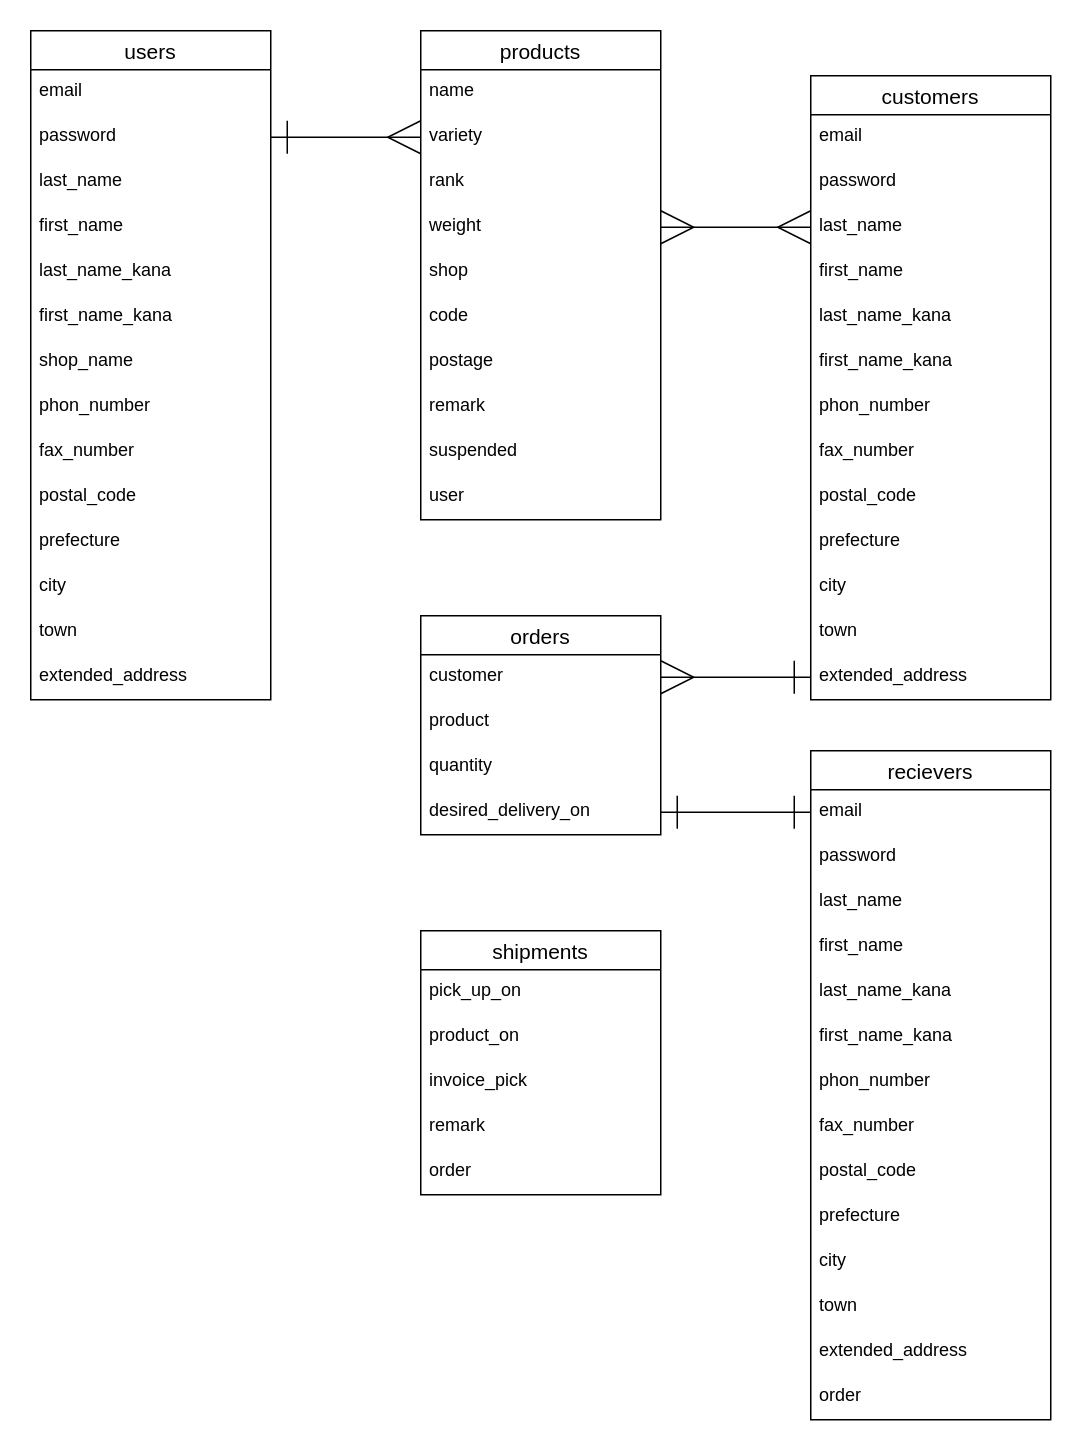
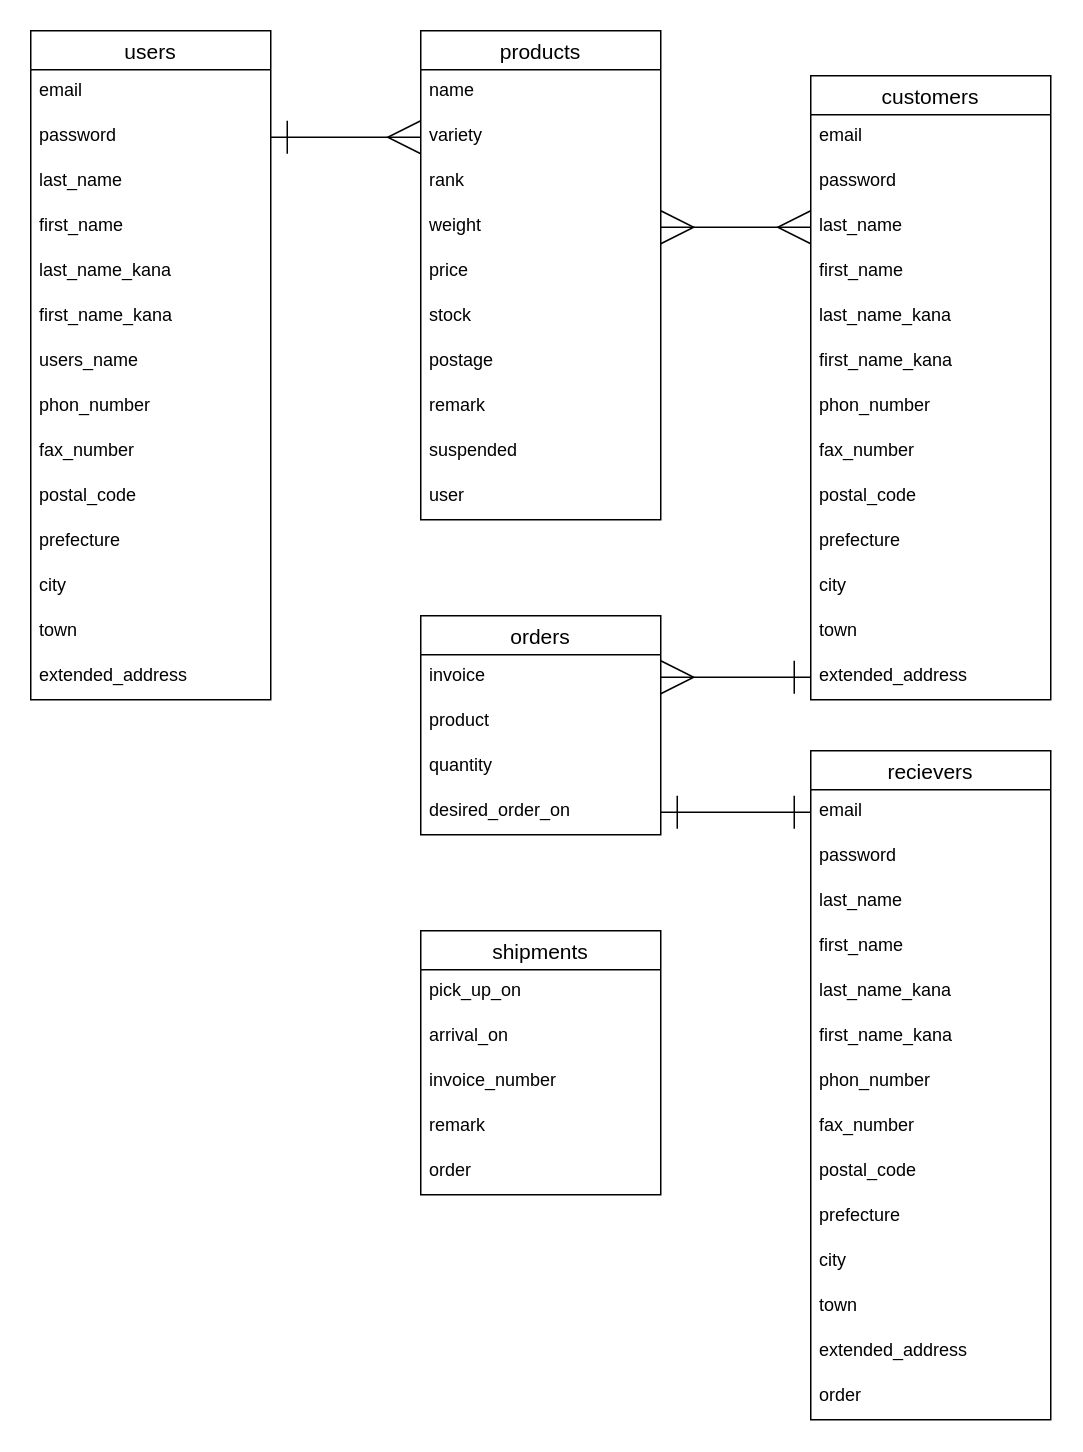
node "shop": label "shop" -> "price"
node "code": label "code" -> "stock"
node "shop_name": label "shop_name" -> "users_name"
node "customer": label "customer" -> "invoice"
node "desired_delivery_on": label "desired_delivery_on" -> "desired_order_on"
node "product_on": label "product_on" -> "arrival_on"
node "invoice_pick": label "invoice_pick" -> "invoice_number"
